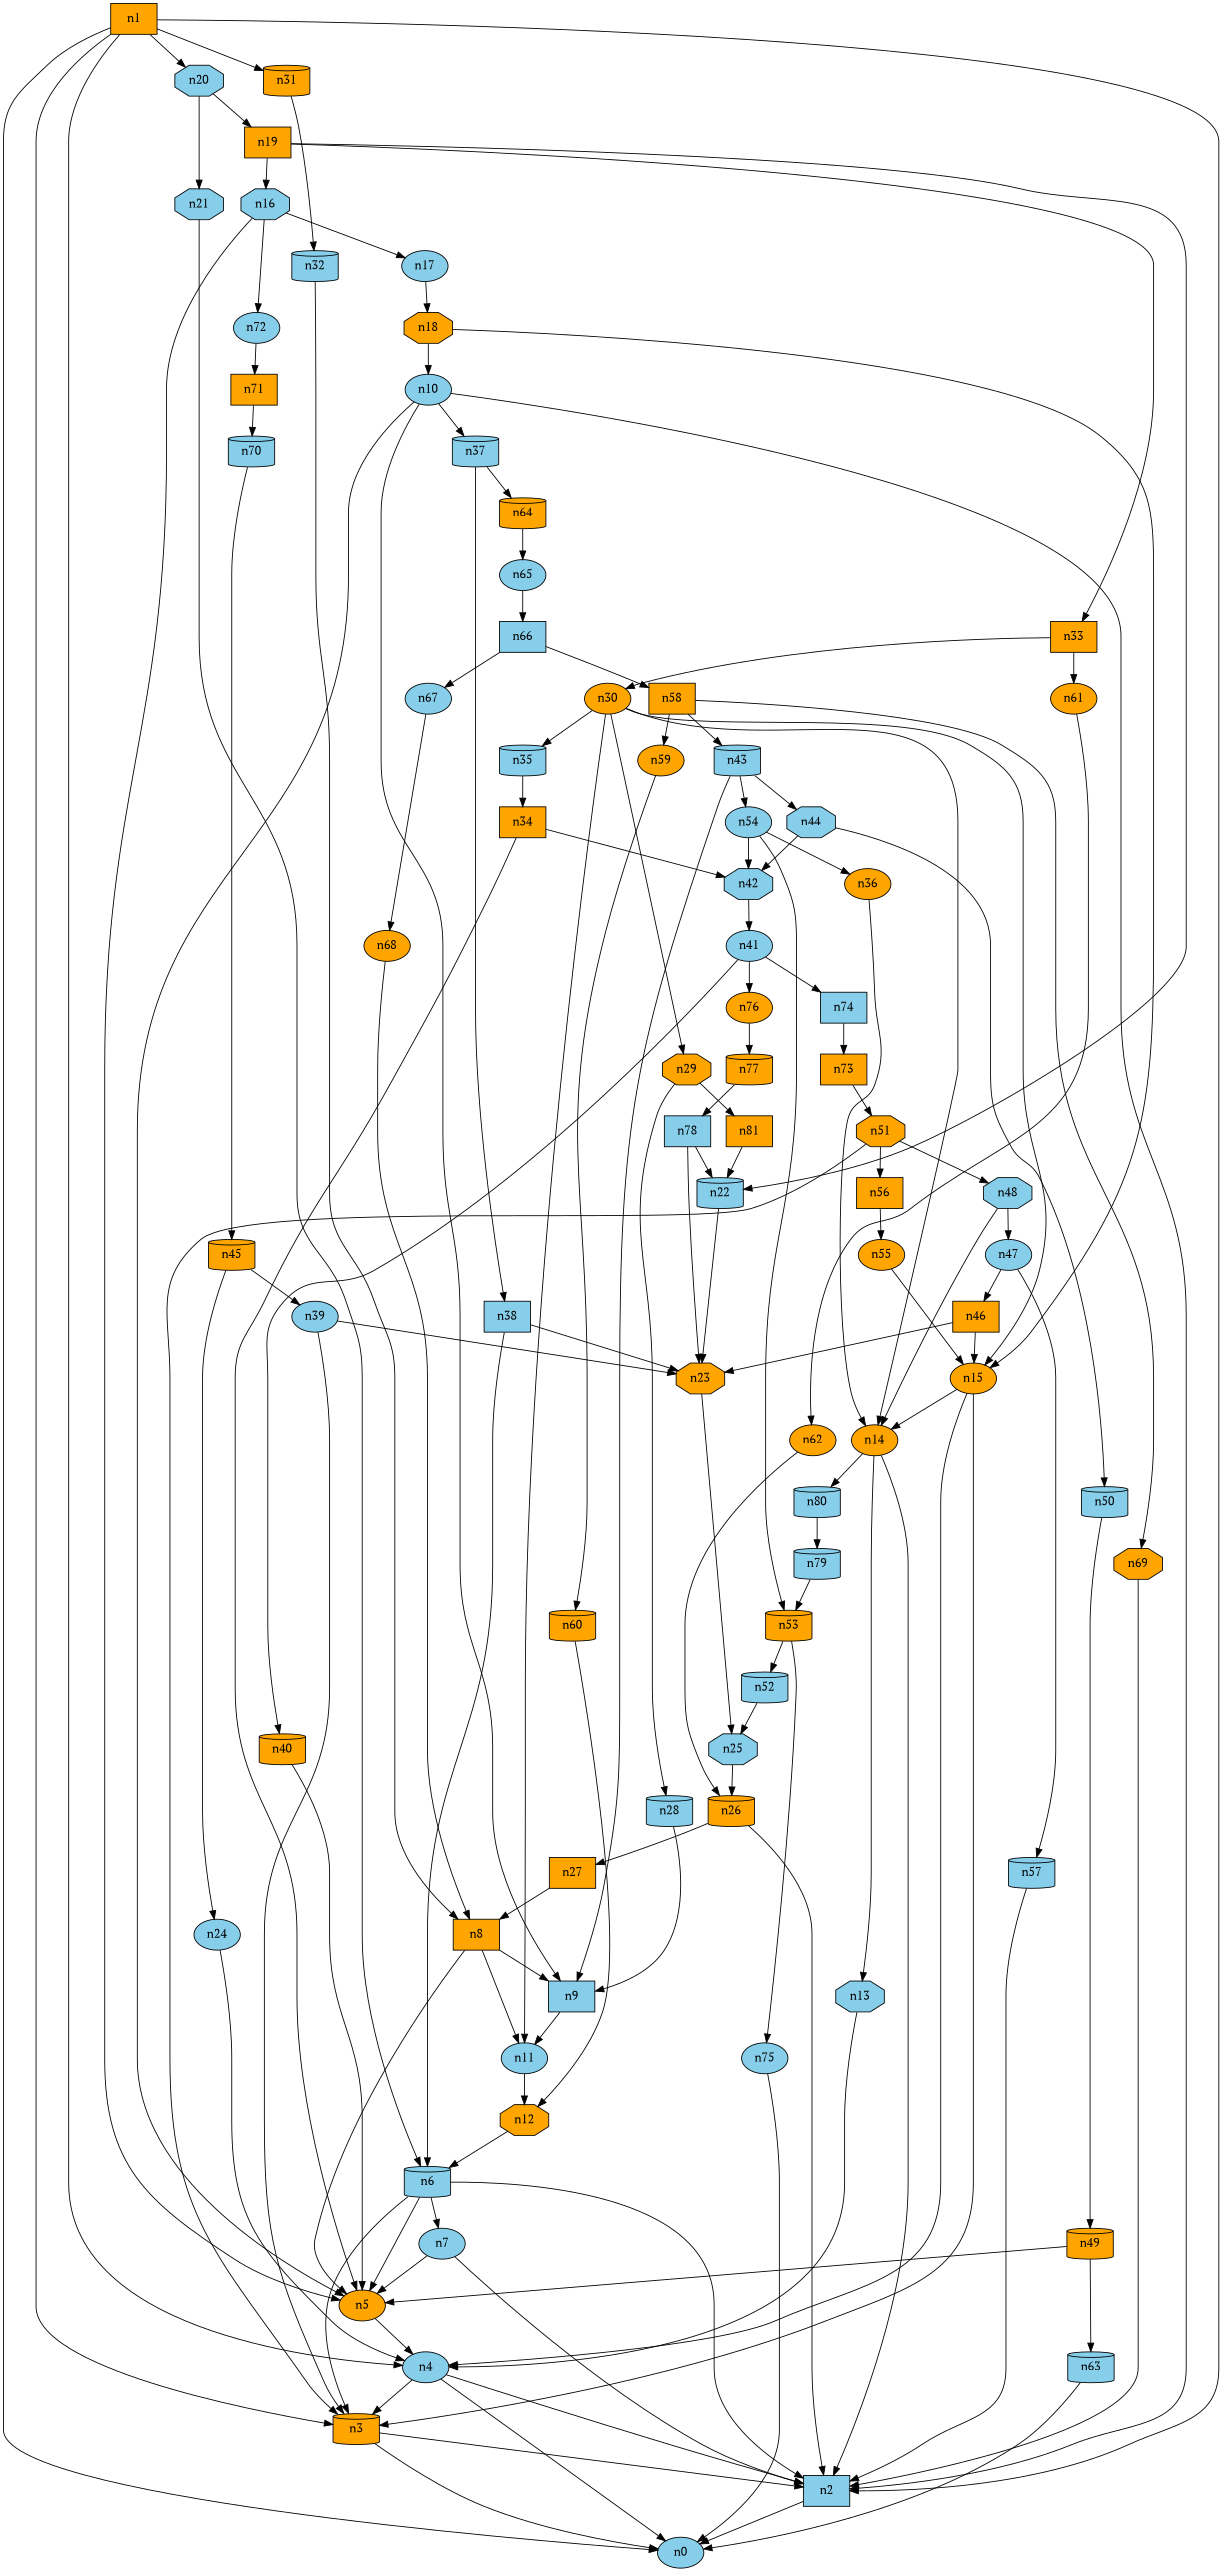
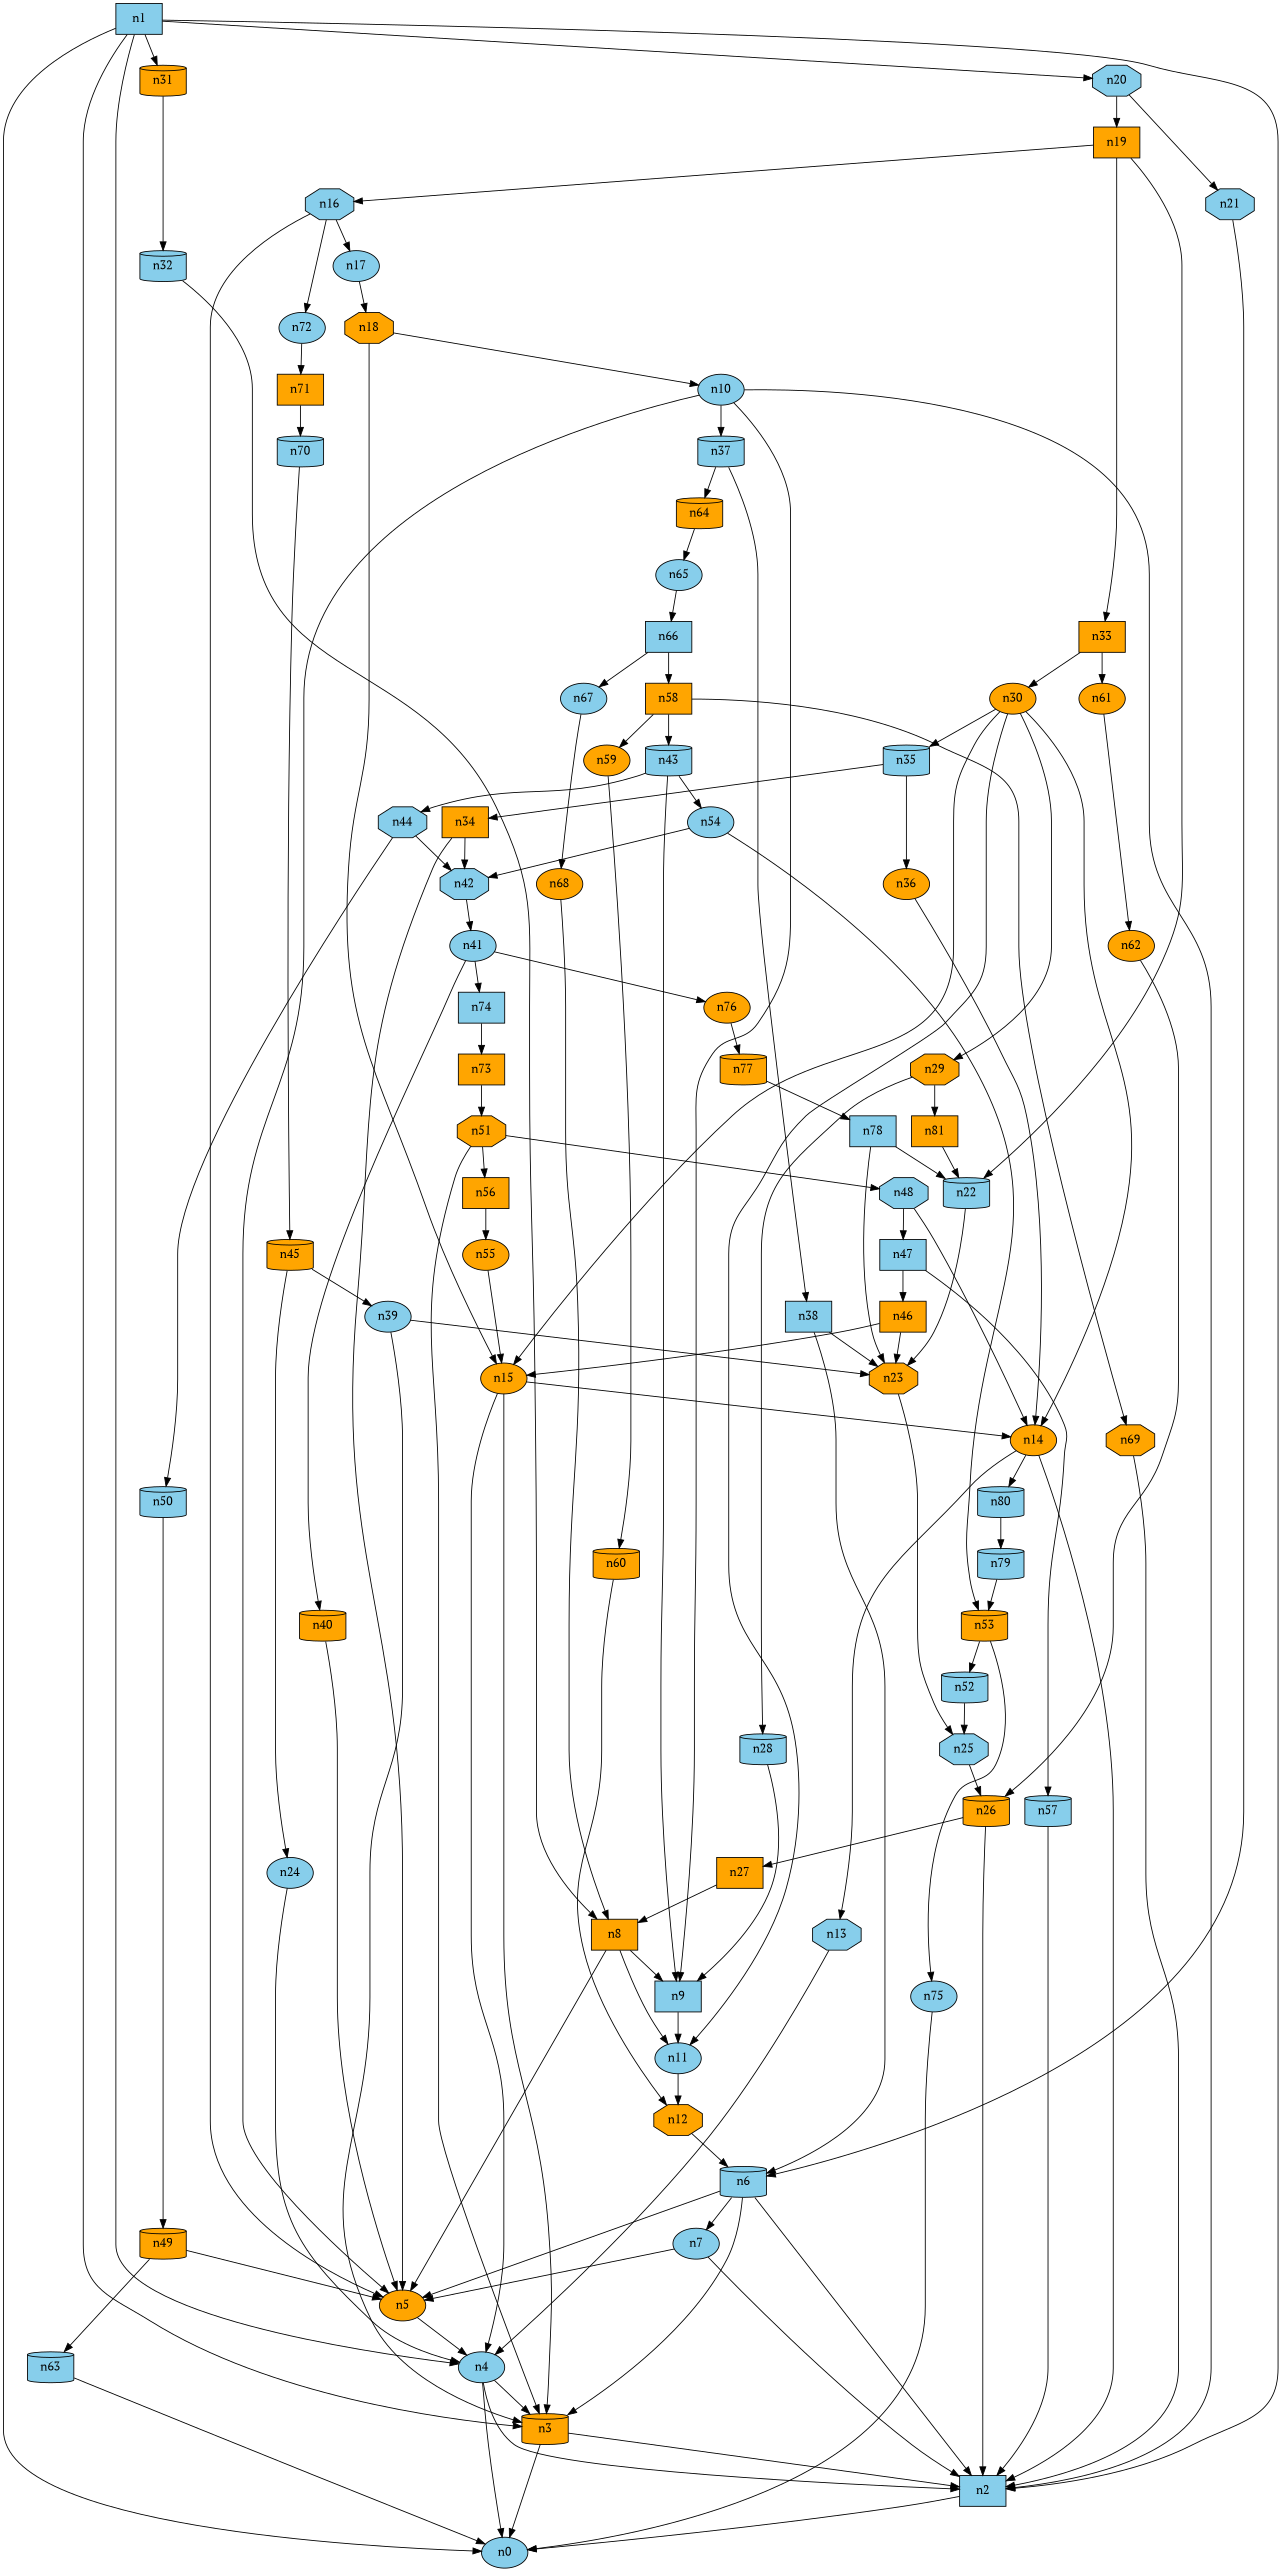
node "n1": fillcolor orange -> skyblue
edge "n54" -> "n36": now "n35" -> "n36"
node "n47": shape ellipse -> box
